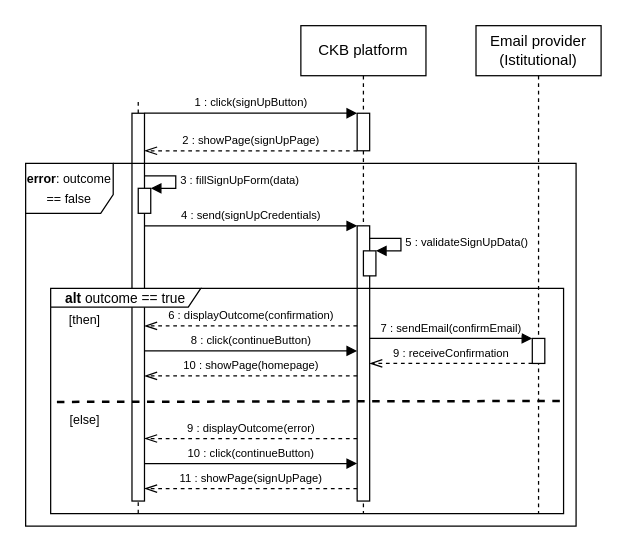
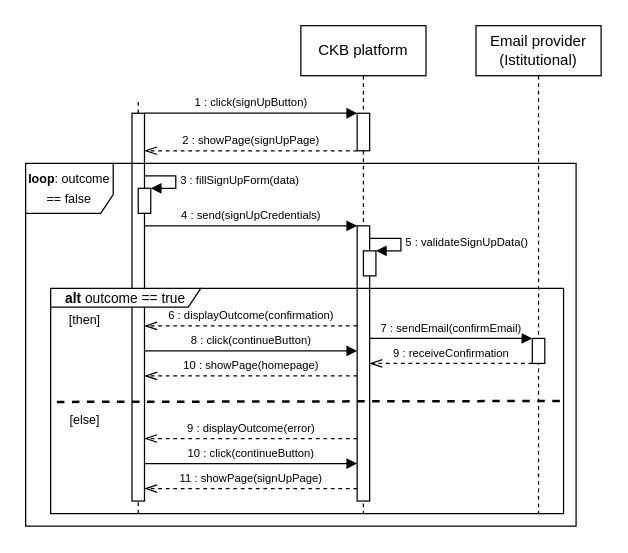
node "error: outcome == false": label "error: outcome == false" -> "loop: outcome == false"
